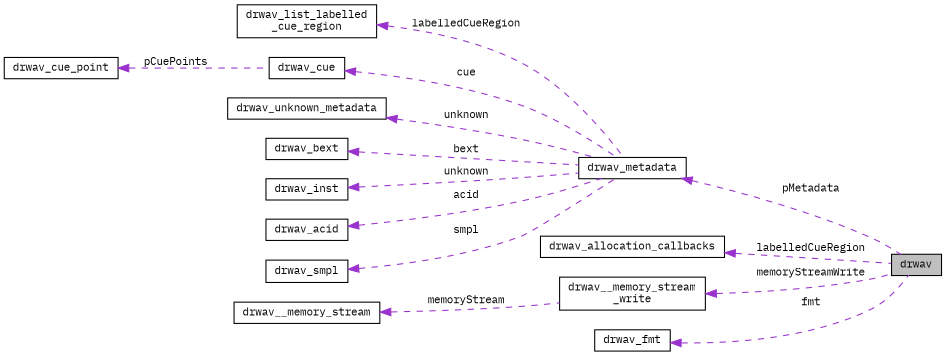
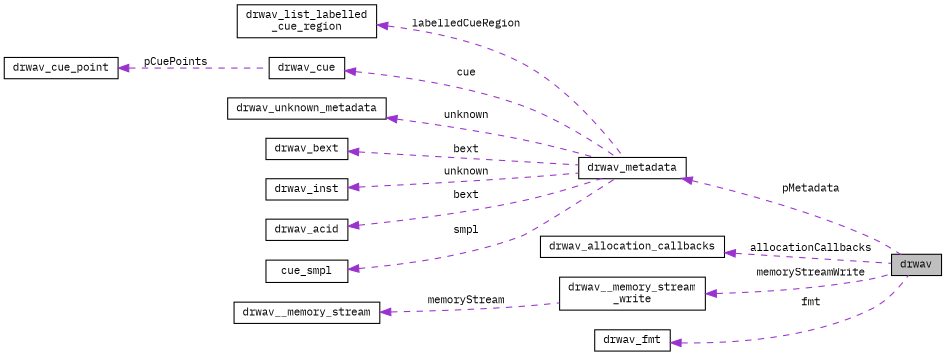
edge "drwav_metadata" -> "drwav_acid": label " acid" -> " bext"
edge "drwav" -> "drwav_allocation_callbacks": label " labelledCueRegion" -> " allocationCallbacks"
node "drwav_smpl": label "drwav_smpl" -> "cue_smpl"
